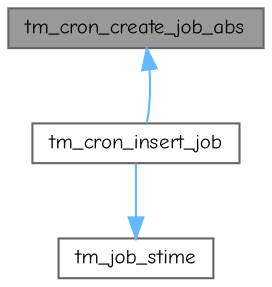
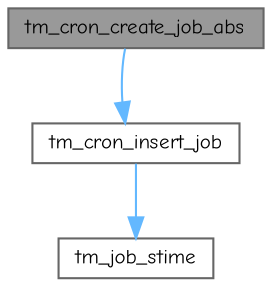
edge "tm_cron_insert_job" -> "tm_cron_create_job_abs": reversed
